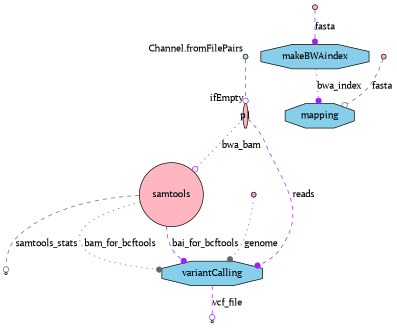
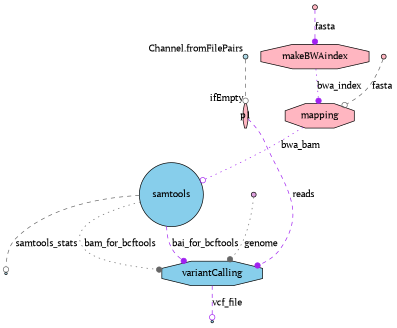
node "makeBWAindex": fillcolor skyblue -> lightpink
edge "Channel.fromFilePairs" -> "p1 ifEmpty": color purple -> gray40
node "mapping": fillcolor skyblue -> lightpink
edge "p1 ifEmpty" -> "samtools": now "mapping" -> "samtools"
node "samtools": fillcolor lightpink -> skyblue
